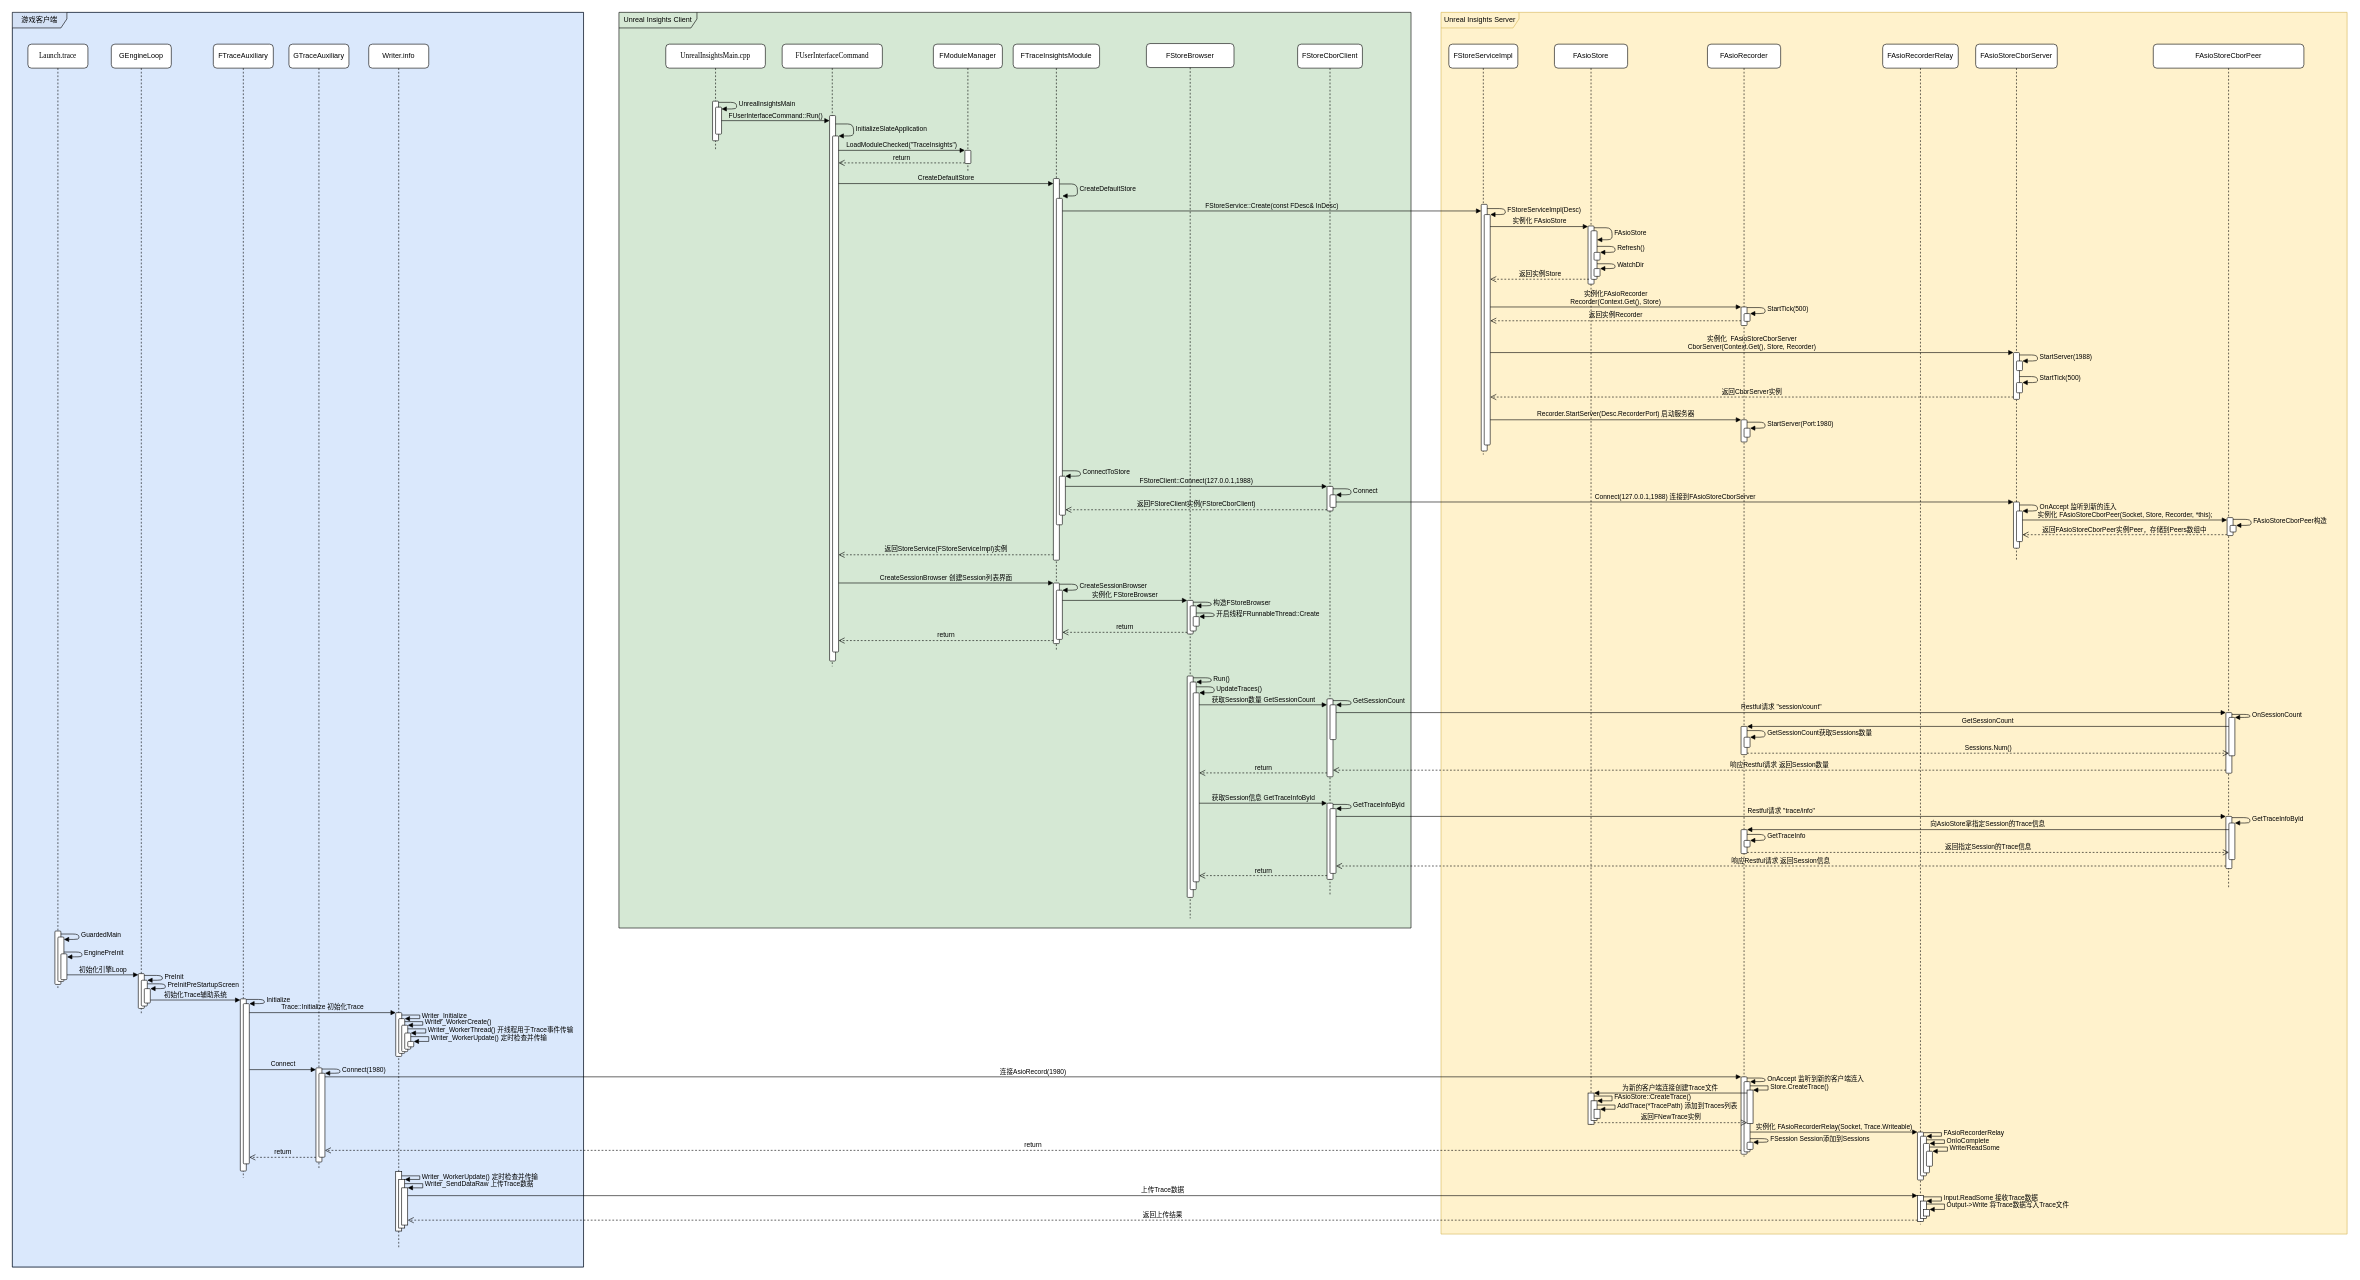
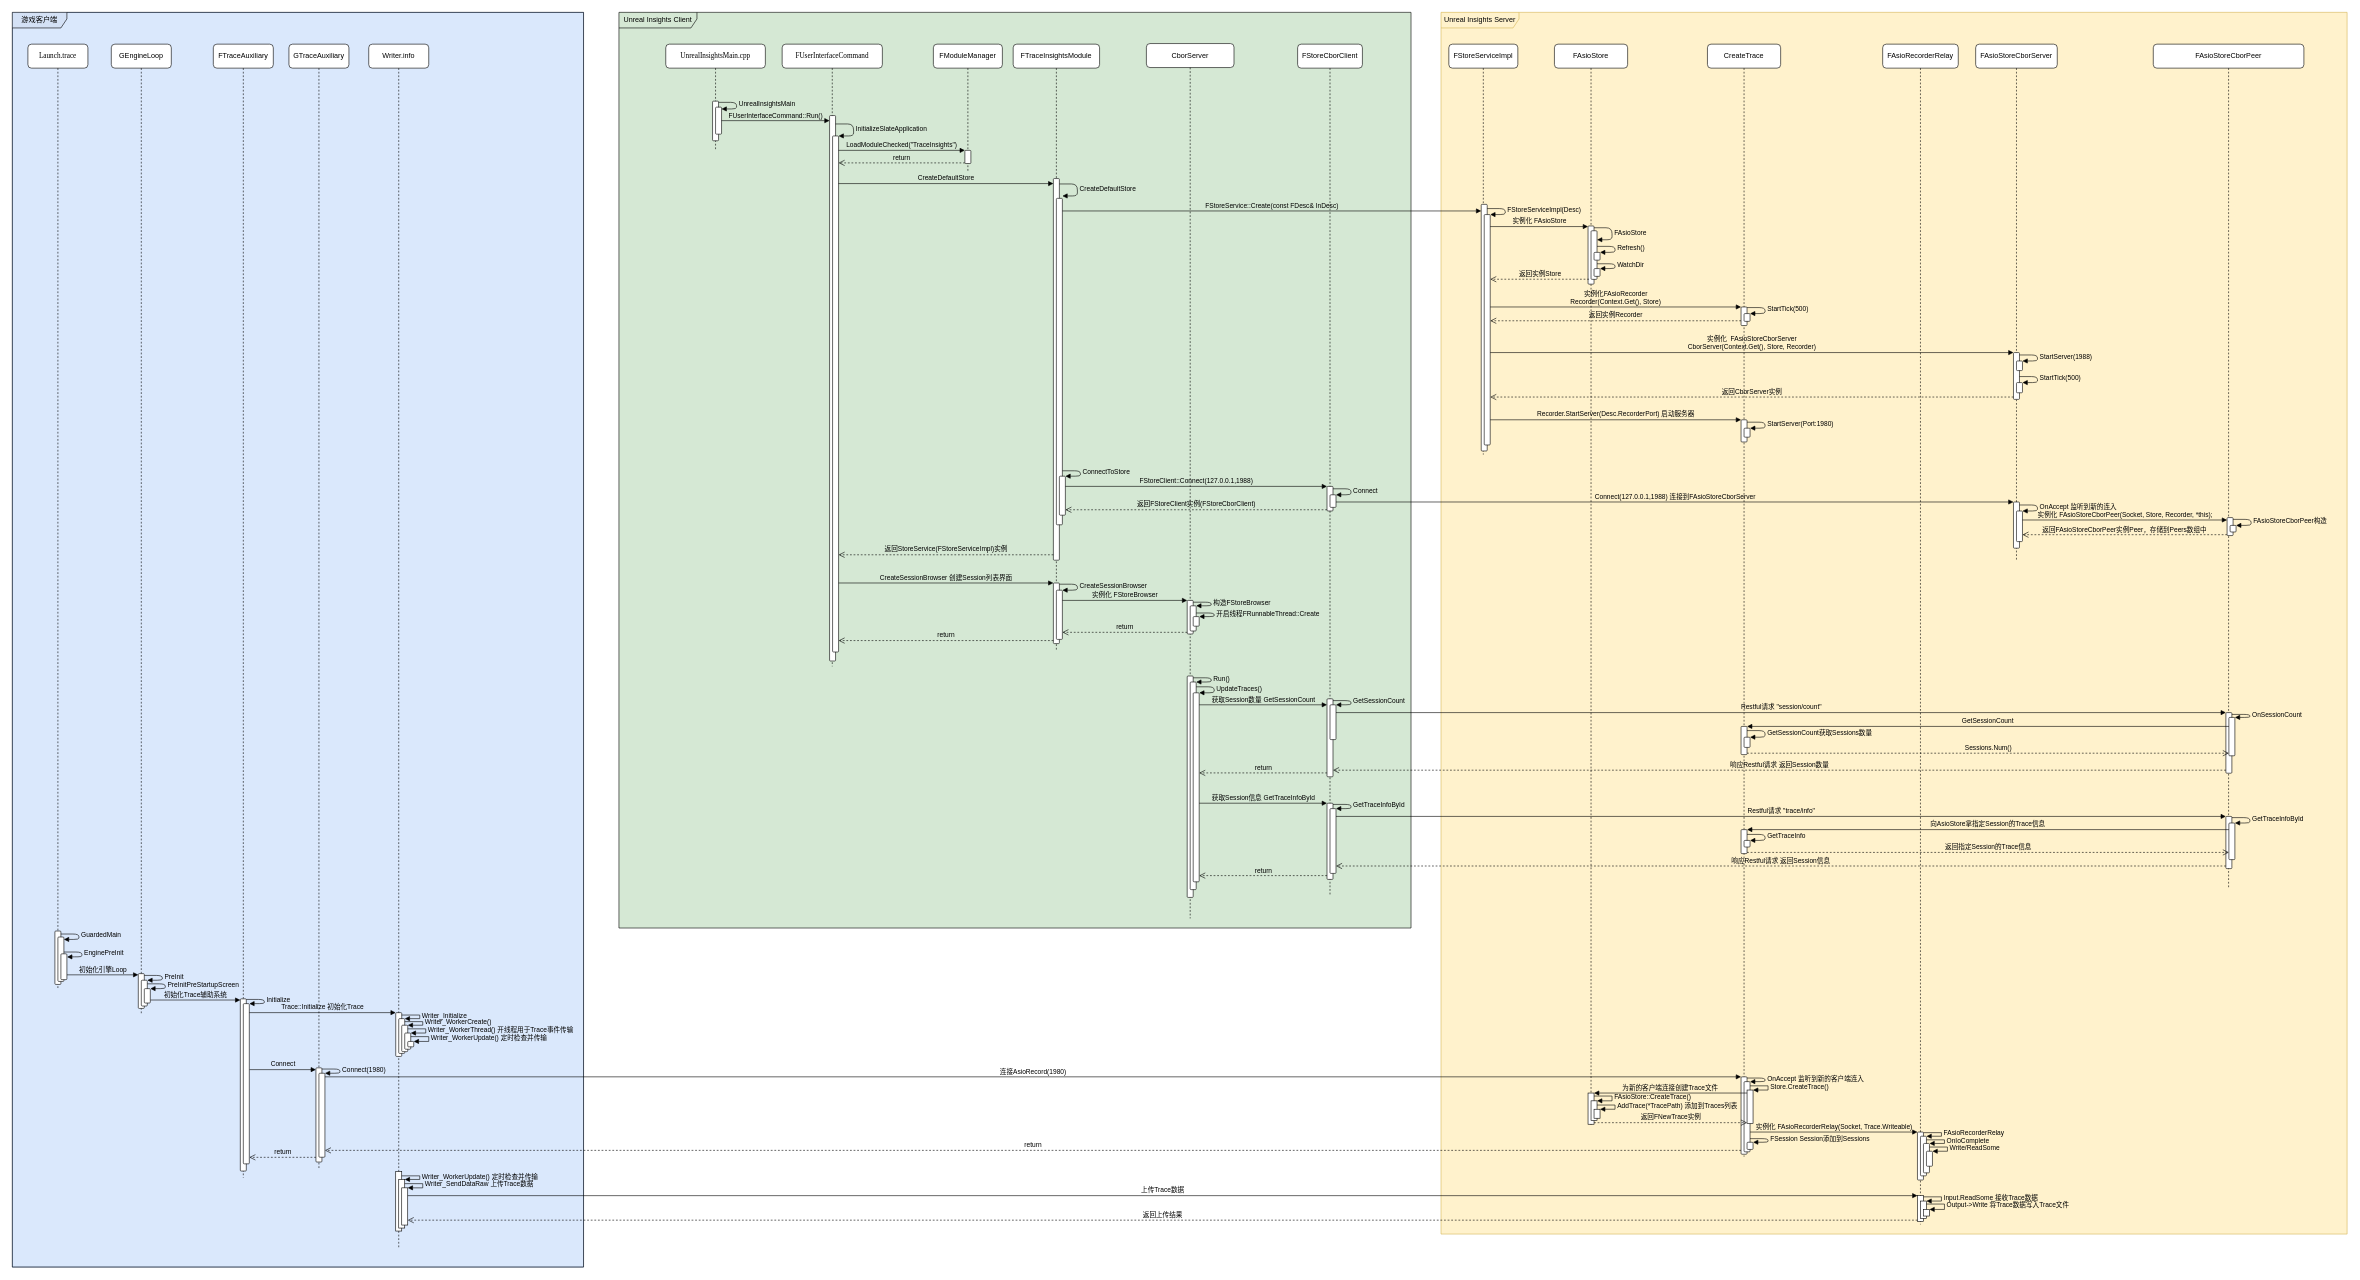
node "FStoreBrowser": label "FStoreBrowser" -> "CborServer"
node "FAsioRecorder": label "FAsioRecorder" -> "CreateTrace"
